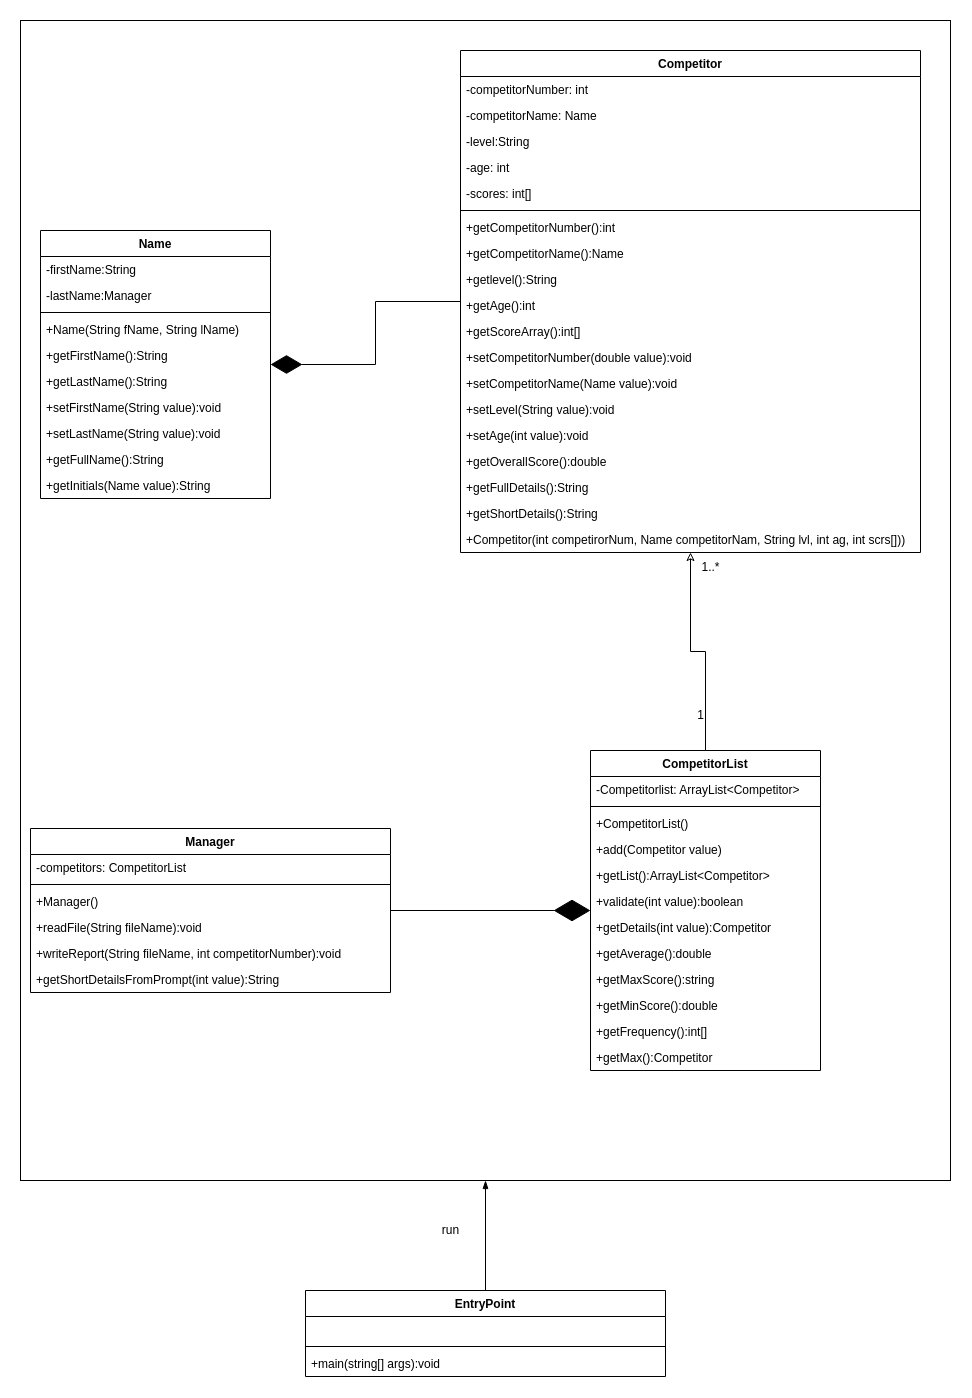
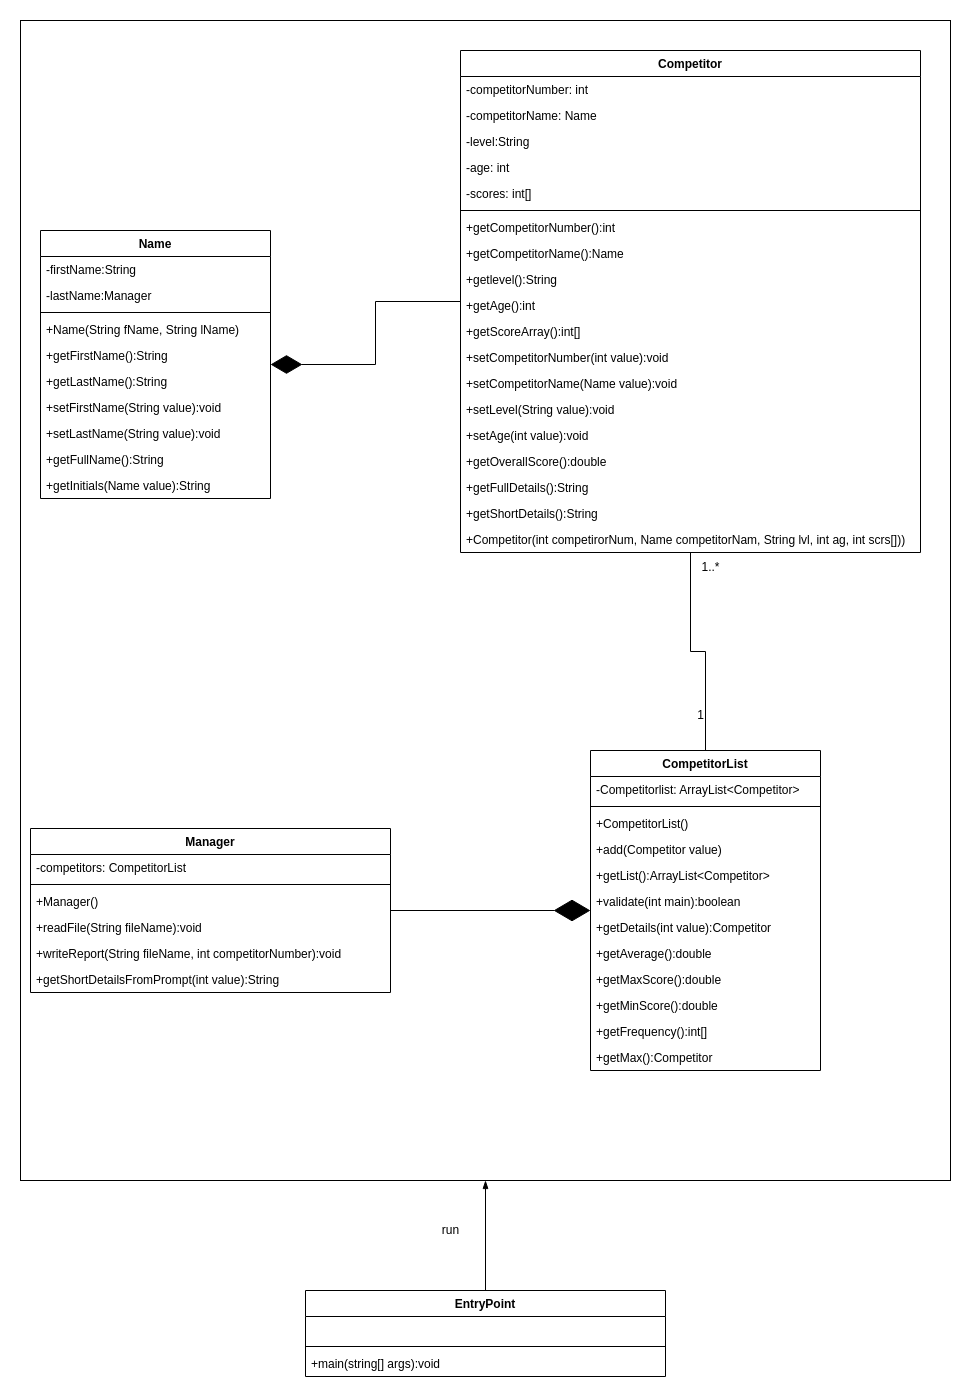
node "+setCompetitorNumber(double value):void": label "+setCompetitorNumber(double value):void" -> "+setCompetitorNumber(int value):void"
edge "CompetitorList" -> "Competitor": arrowhead classic -> none
node "+validate(int value):boolean": label "+validate(int value):boolean" -> "+validate(int main):boolean"
node "+getMaxScore():string": label "+getMaxScore():string" -> "+getMaxScore():double"
